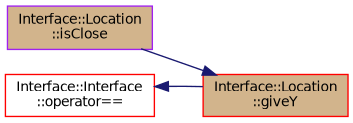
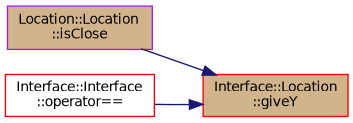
node "Interface::Location ::isClose": label "Interface::Location ::isClose" -> "Location::Location ::isClose"
edge "Interface::Location ::giveY" -> "Interface::Interface ::operator==": reversed
